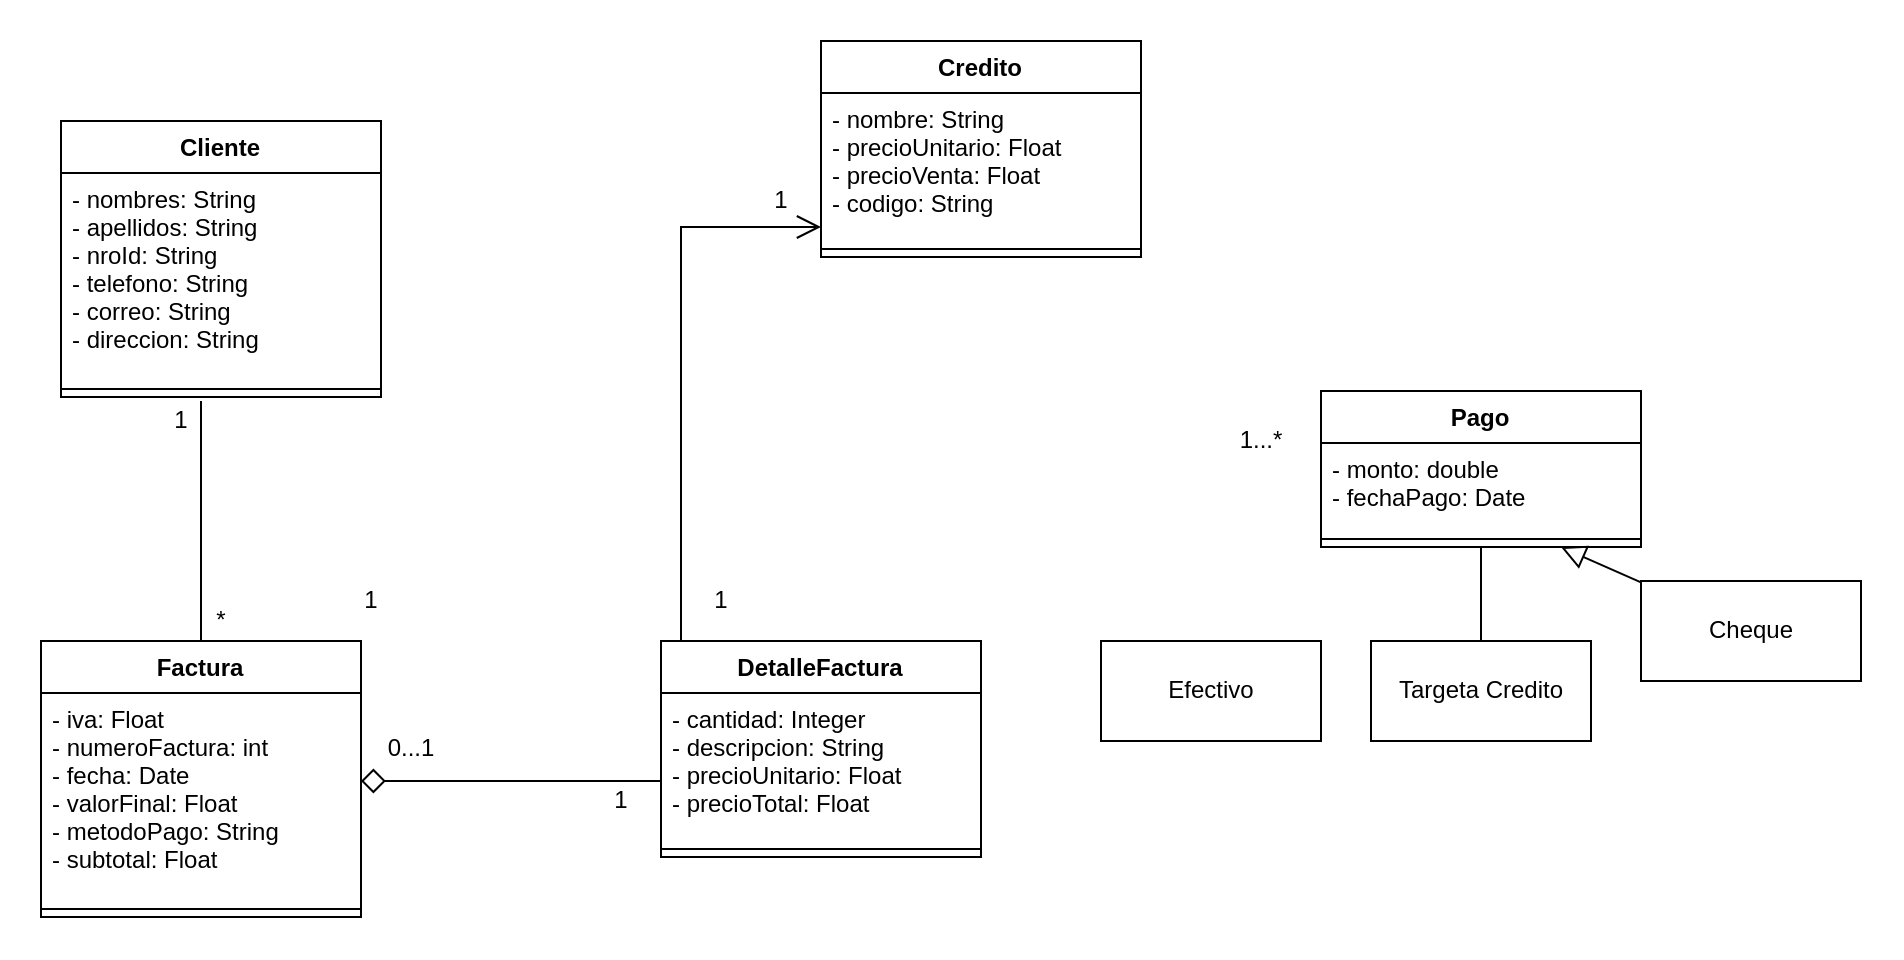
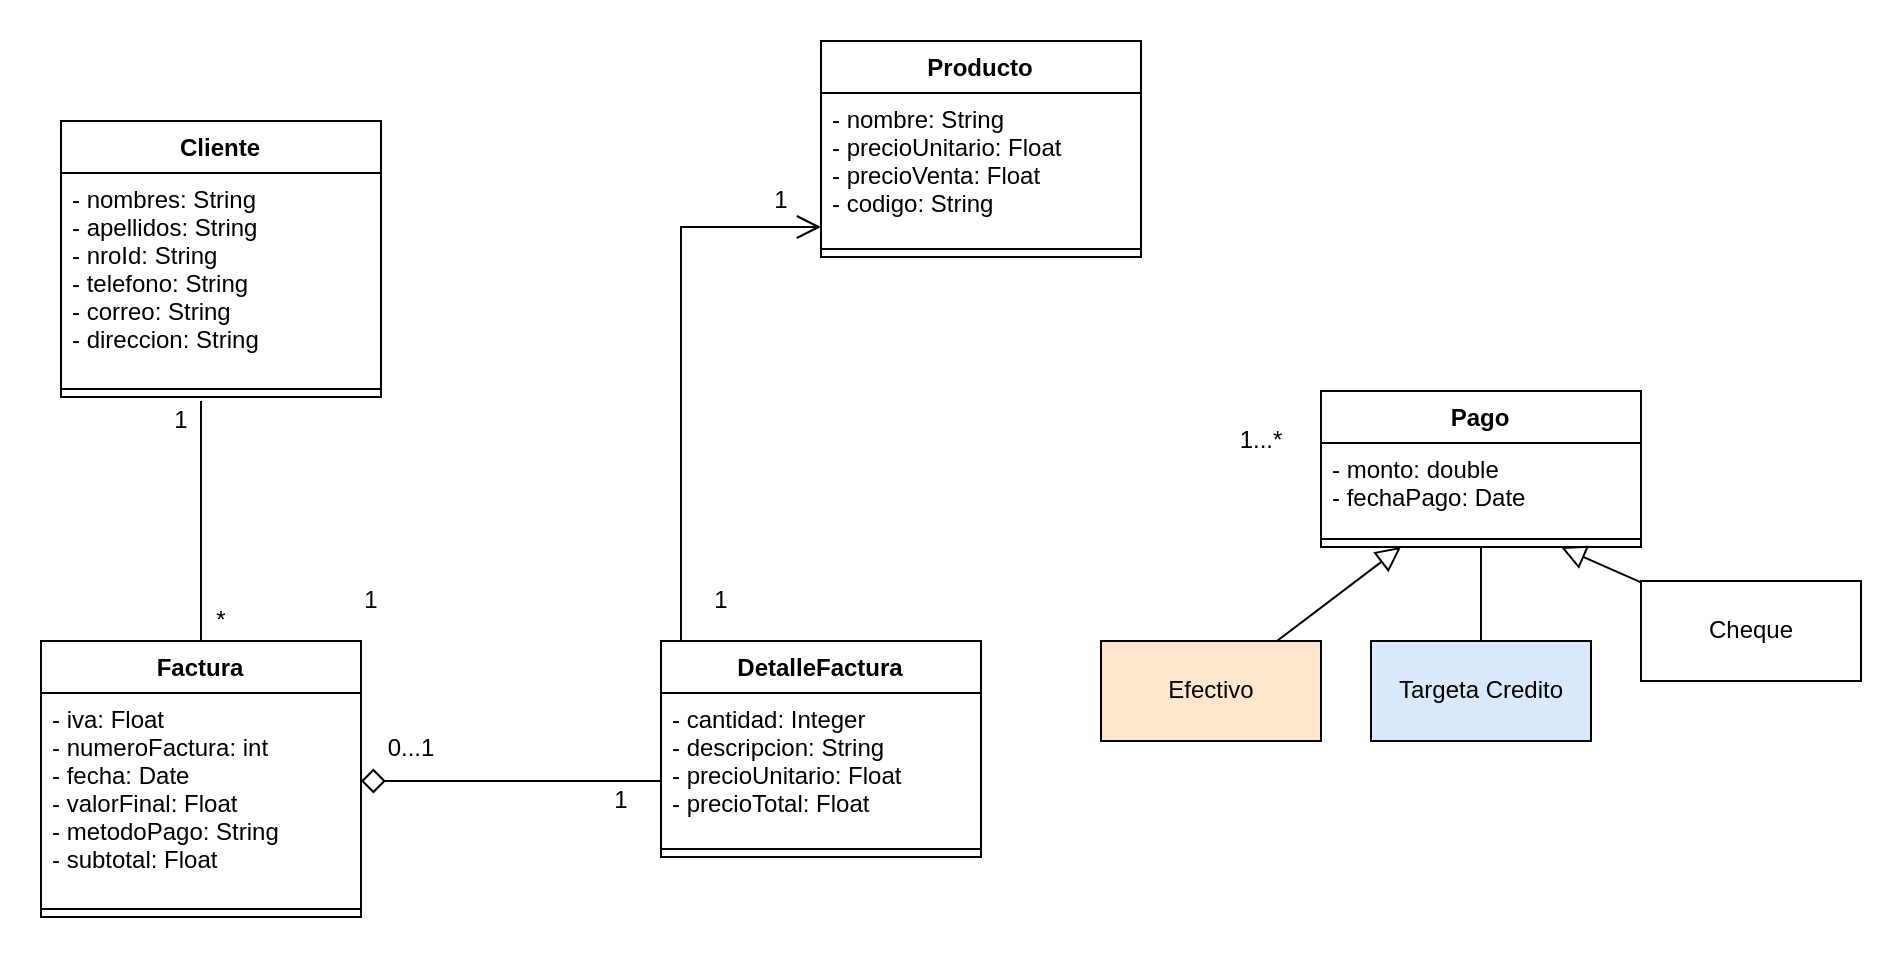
node "Credito": label "Credito" -> "Producto"
edge "Efectivo" -> "Pago": added
node "Efectivo": fillcolor #ffffff -> #ffe6cc
node "Targeta Credito": fillcolor #ffffff -> #dae8fc
